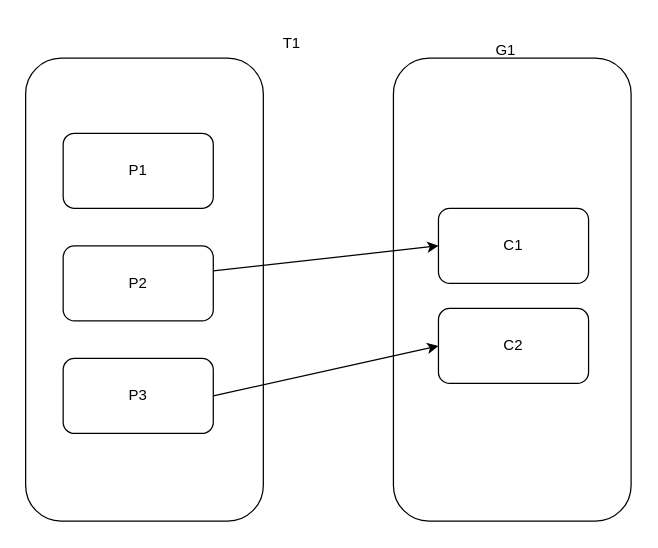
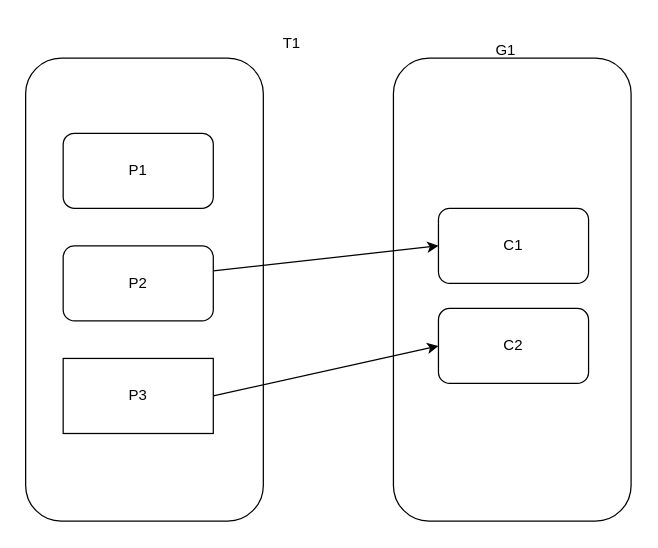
node "P3": shape rounded rectangle -> rectangle
